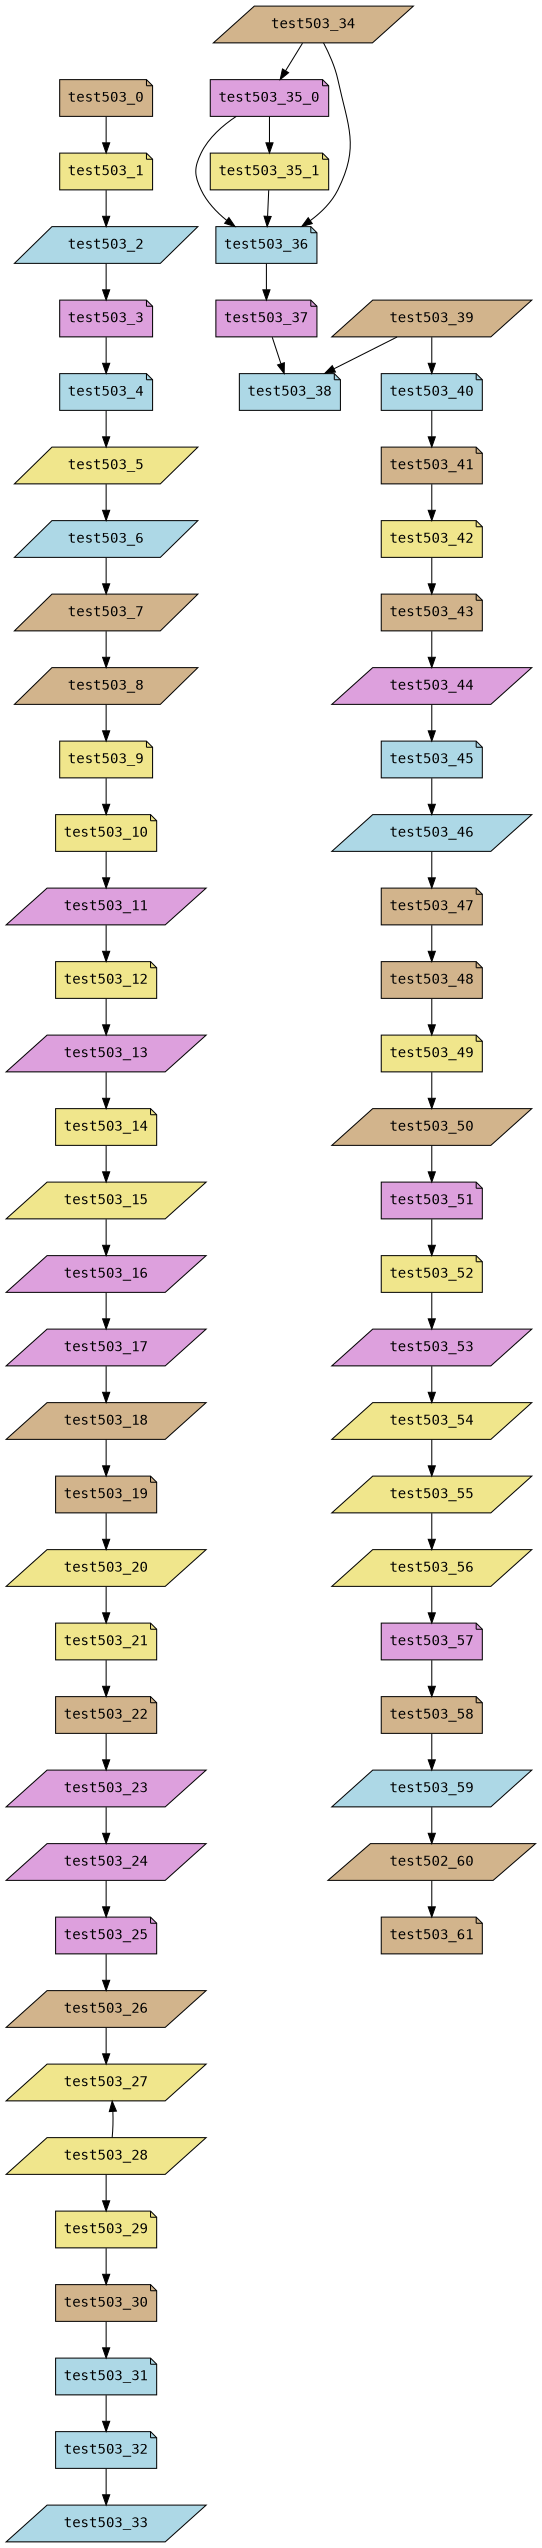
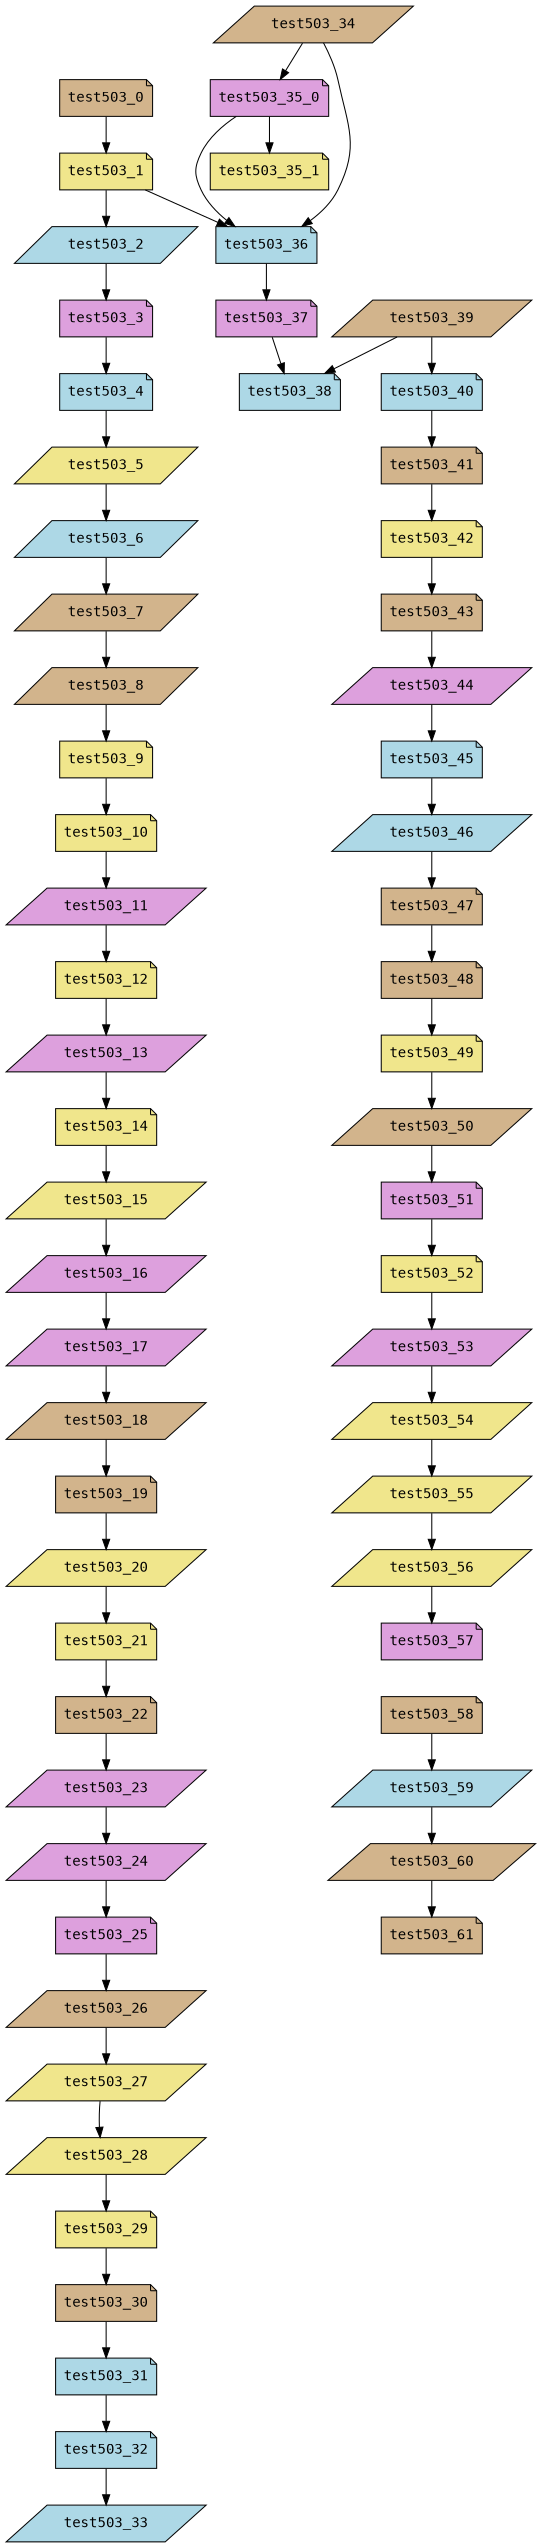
edge "test503_35_1" -> "test503_36": now "test503_1" -> "test503_36"
edge "test503_57" -> "test503_58": removed
node "test502_60": label "test502_60" -> "test503_60"
edge "test503_28" -> "test503_27": reversed
